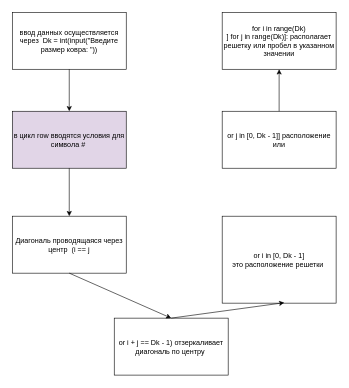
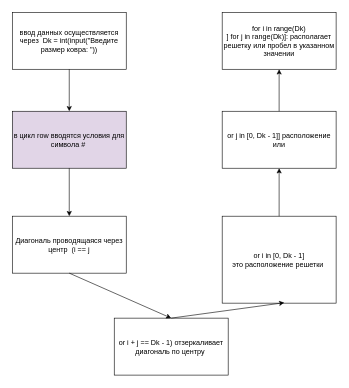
edge "or i in [0, Dk - 1] это расположение решетки" -> "or j in [0, Dk - 1]] расположение или": added
